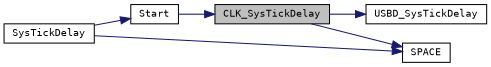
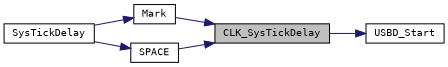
node "Start": label "Start" -> "Mark"
node "USBD_SysTickDelay": label "USBD_SysTickDelay" -> "USBD_Start"
edge "CLK_SysTickDelay" -> "SPACE": reversed
